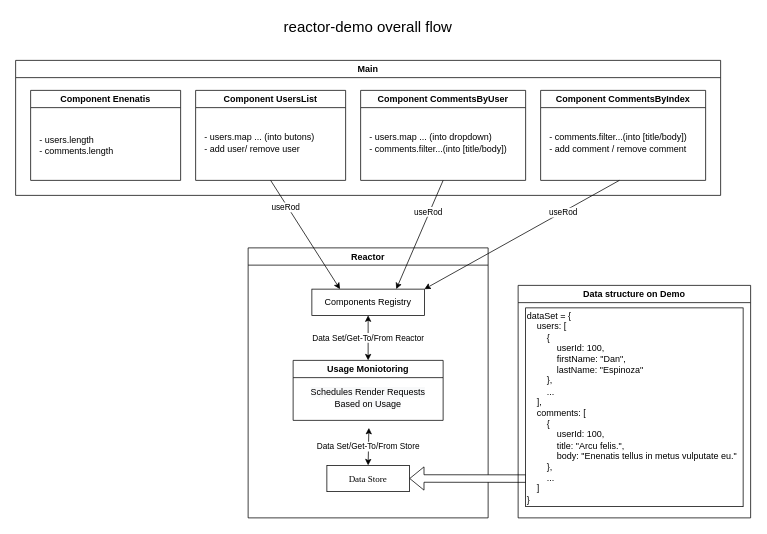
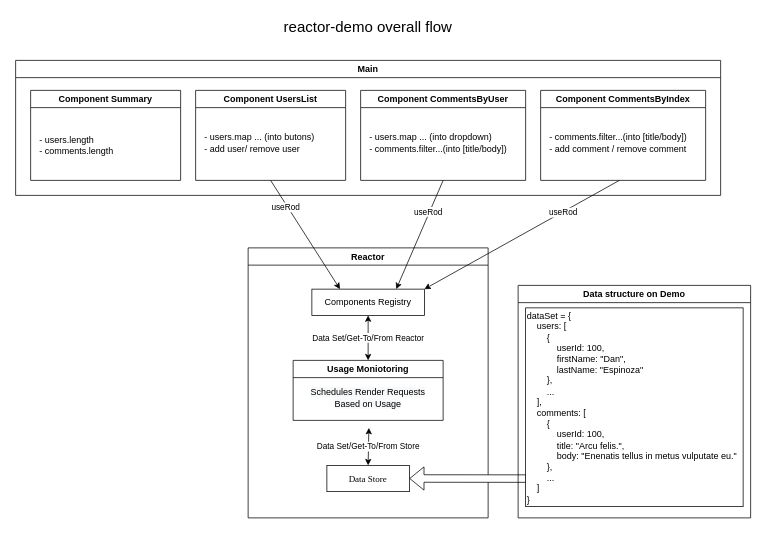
node "Component Enenatis": label "Component Enenatis" -> "Component Summary"
